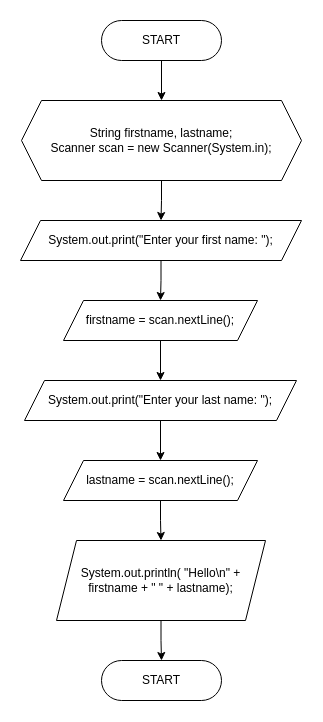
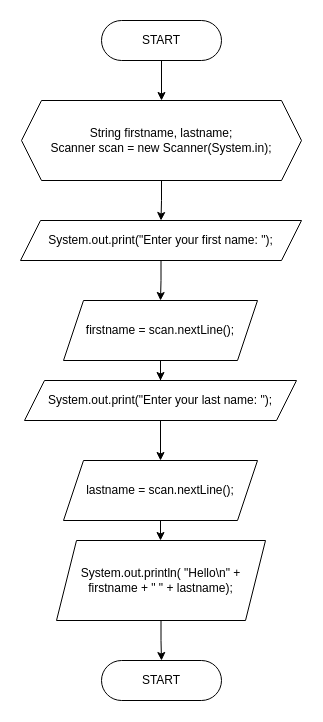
node "firstname = scan.nextLine();": size 194x40 -> 194x60
node "lastname = scan.nextLine();": size 194x40 -> 194x60
